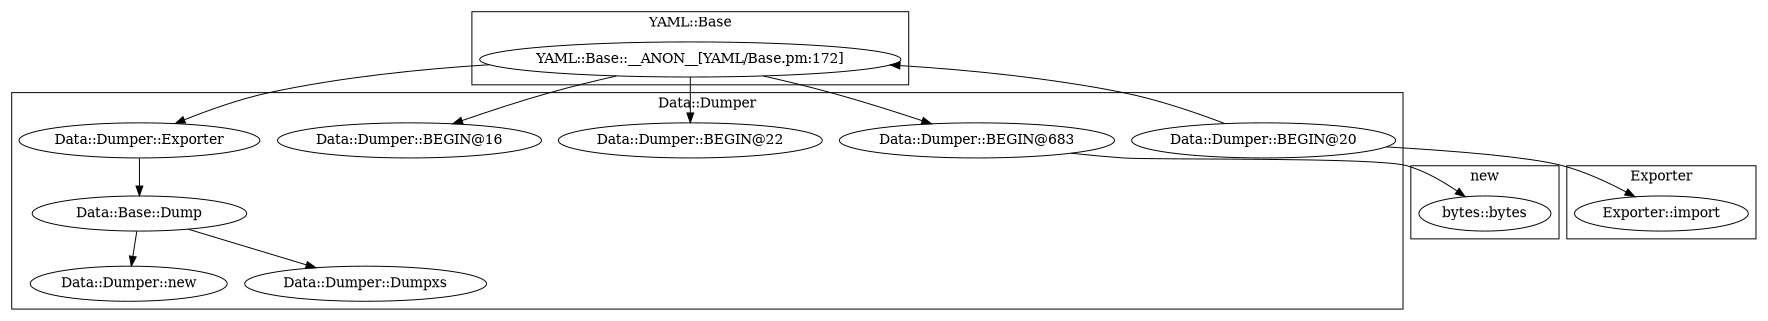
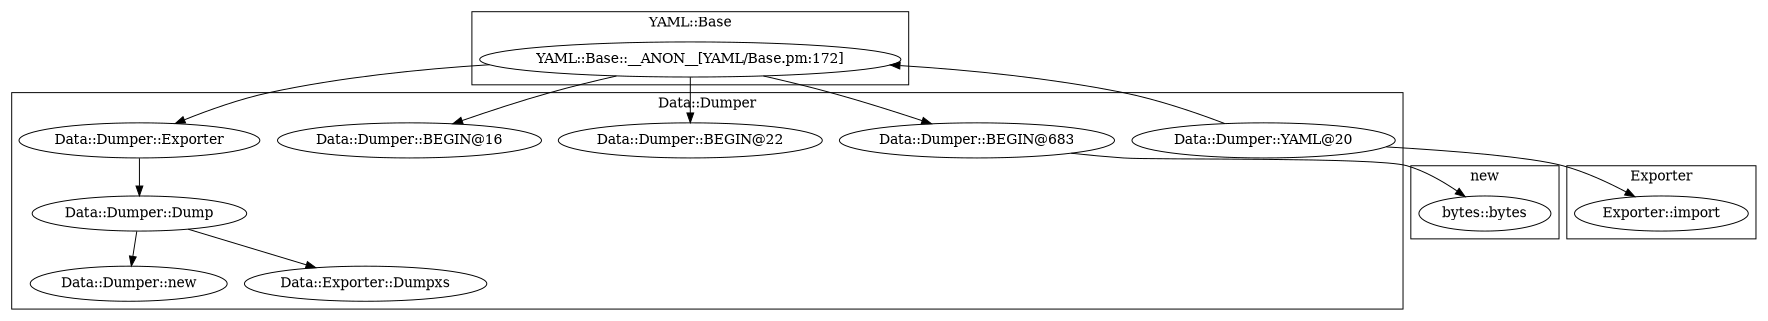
node "Data::Dumper::BEGIN@20": label "Data::Dumper::BEGIN@20" -> "Data::Dumper::YAML@20"
node "Data::Base::Dump": label "Data::Base::Dump" -> "Data::Dumper::Dump"
node "Data::Dumper::Dumpxs": label "Data::Dumper::Dumpxs" -> "Data::Exporter::Dumpxs"
